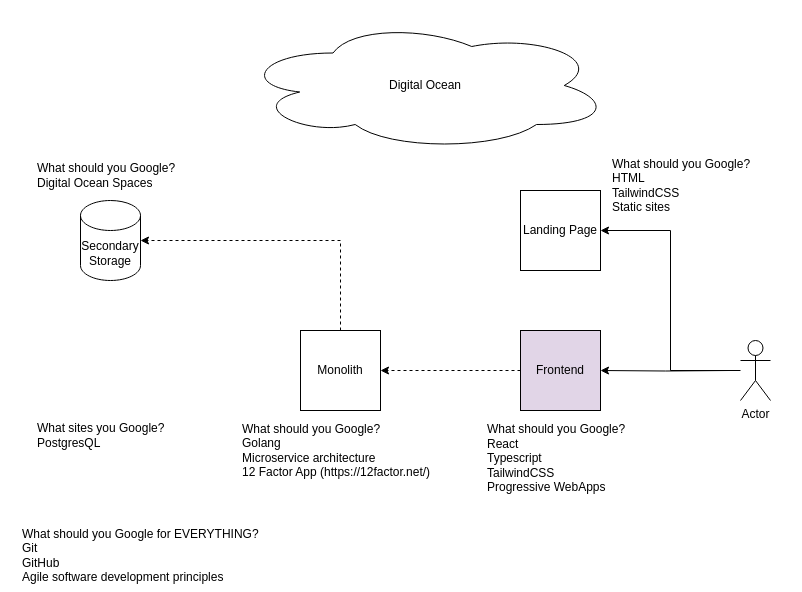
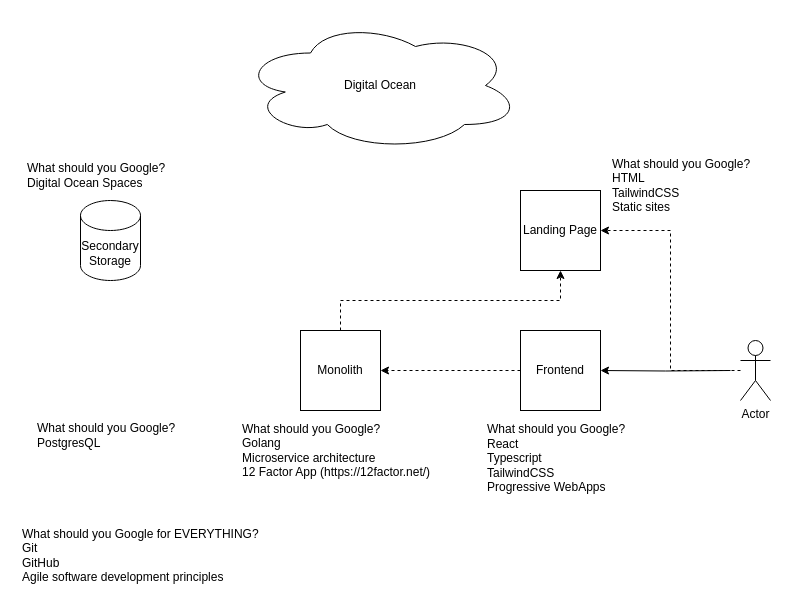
node "Digital Ocean": size 370x130 -> 280x130
node "What should you Google? Digital Ocean Spaces": moved (111, 176) -> (101, 176)
edge "Monolith" -> "Secondary Storage": now "Monolith" -> "Landing Page"
edge "Actor" -> "Landing Page": style solid -> dashed
node "Frontend": fillcolor #e1d5e7 -> #ffffff
node "What sites you Google? PostgresQL": label "What sites you Google? PostgresQL" -> "What should you Google? PostgresQL"
